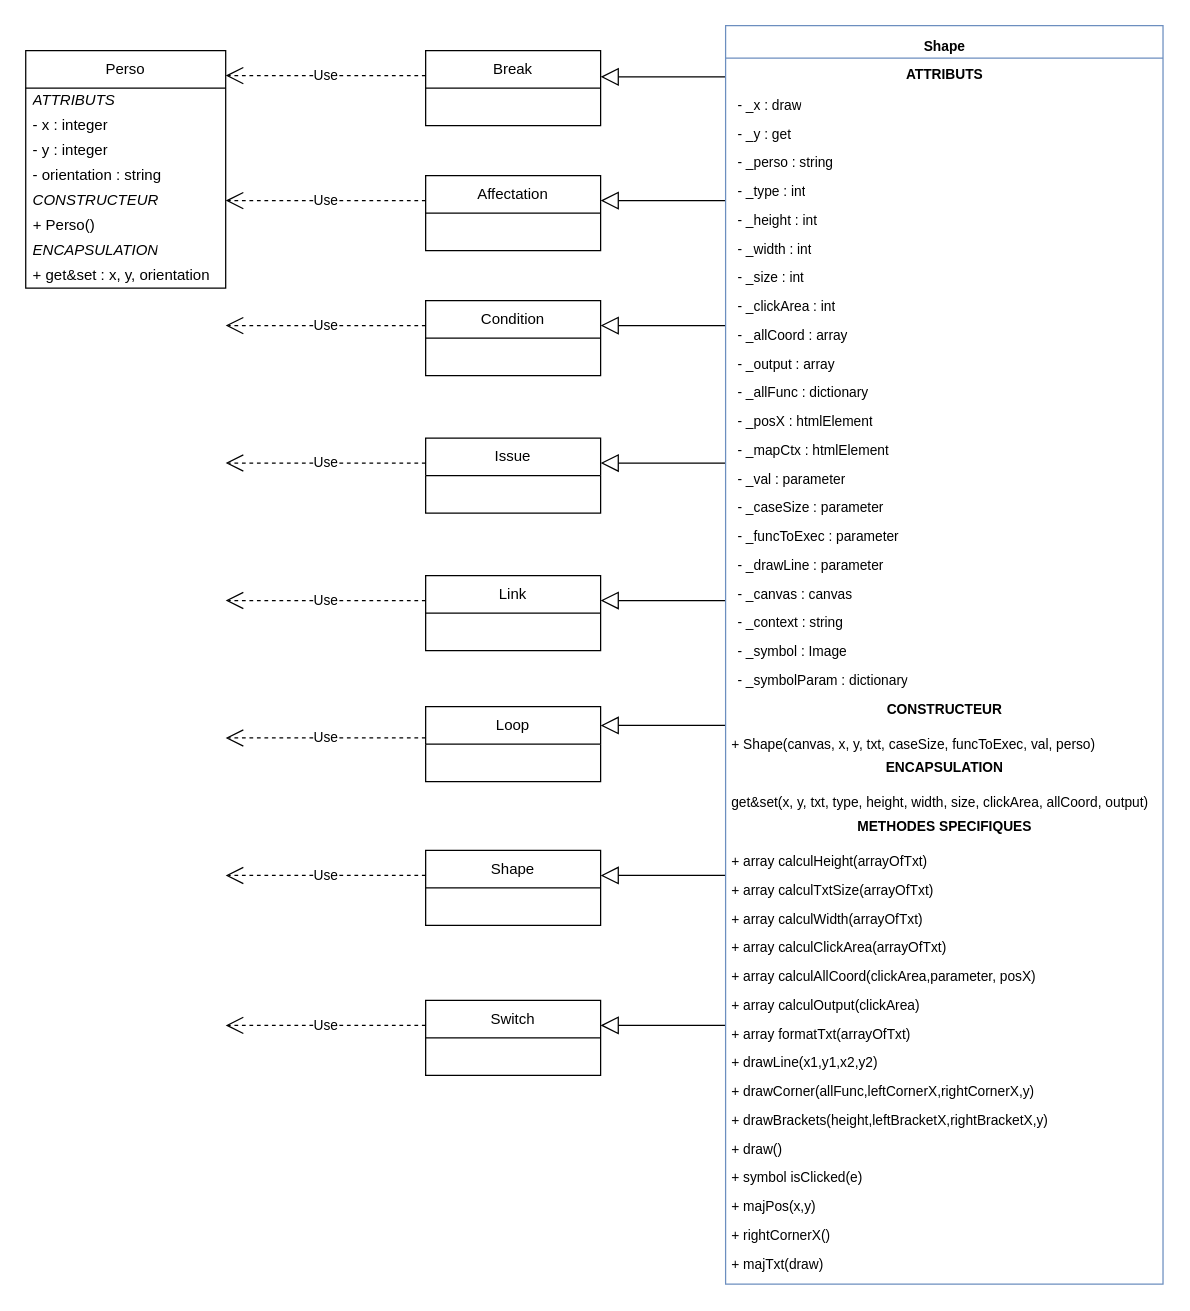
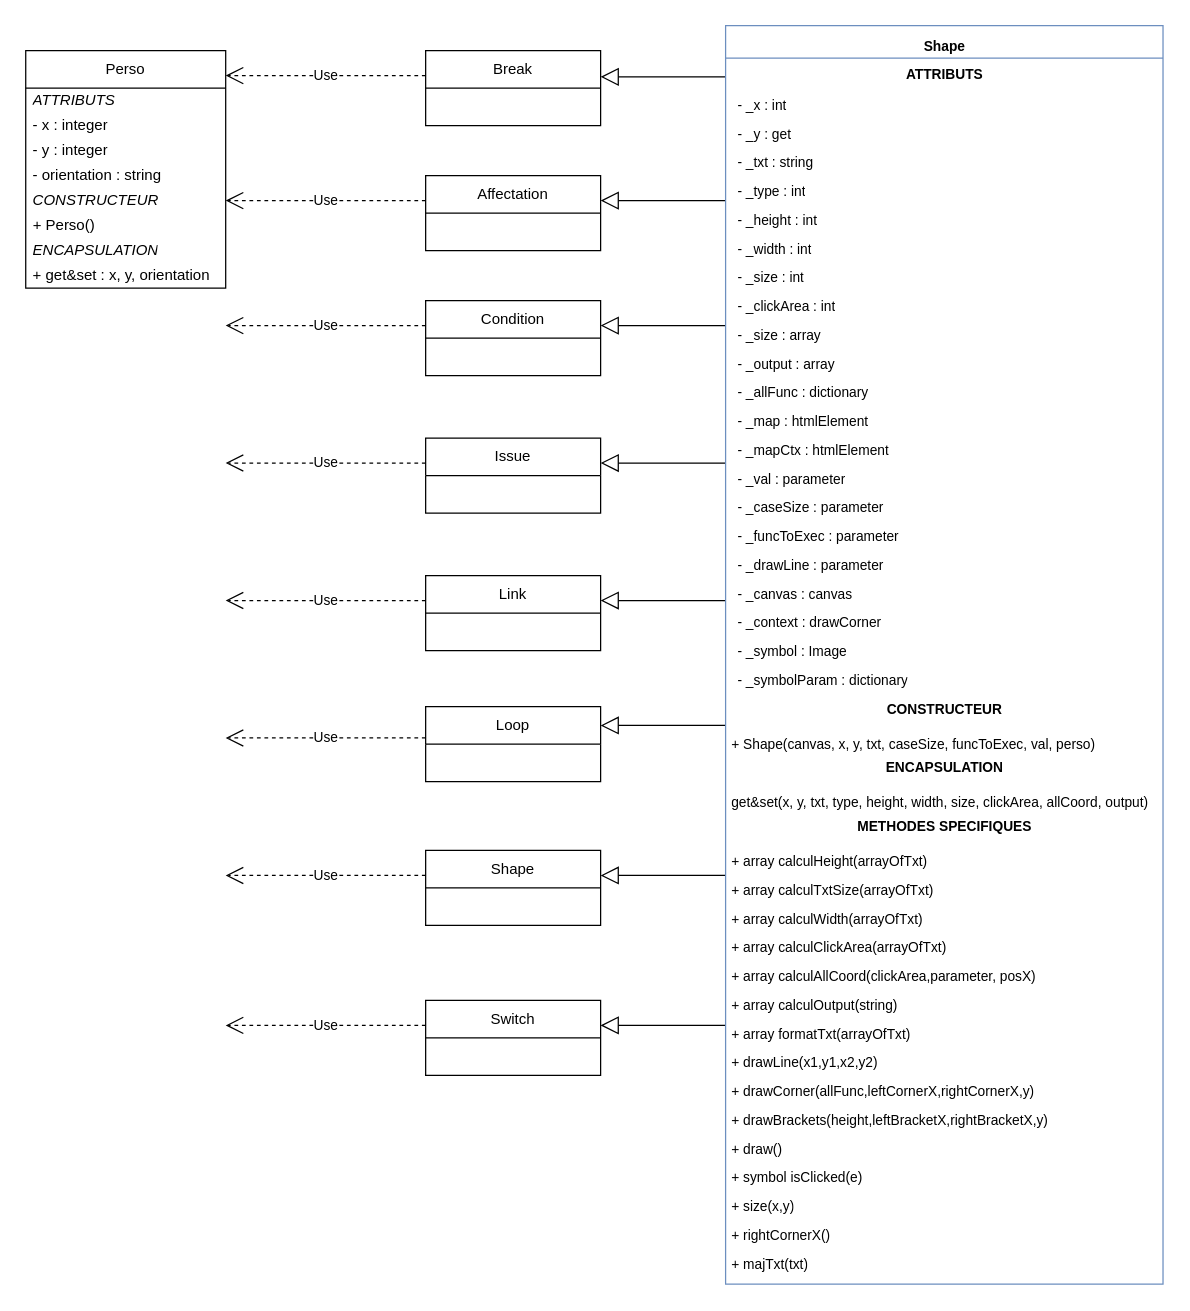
node "- _x : draw": label "- _x : draw" -> "- _x : int"
node "- _perso : string": label "- _perso : string" -> "- _txt : string"
node "- _allCoord : array": label "- _allCoord : array" -> "- _size : array"
node "- _posX : htmlElement": label "- _posX : htmlElement" -> "- _map : htmlElement"
node "- _context : string": label "- _context : string" -> "- _context : drawCorner"
node "+ array calculOutput(clickArea)": label "+ array calculOutput(clickArea)" -> "+ array calculOutput(string)"
node "+ majPos(x,y)": label "+ majPos(x,y)" -> "+ size(x,y)"
node "+ majTxt(draw)": label "+ majTxt(draw)" -> "+ majTxt(txt)"
